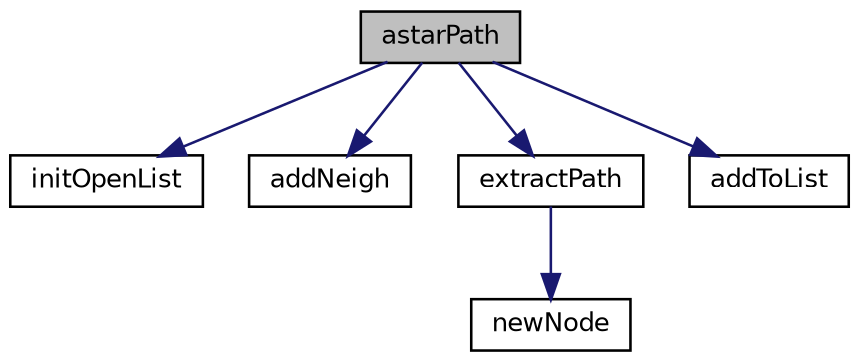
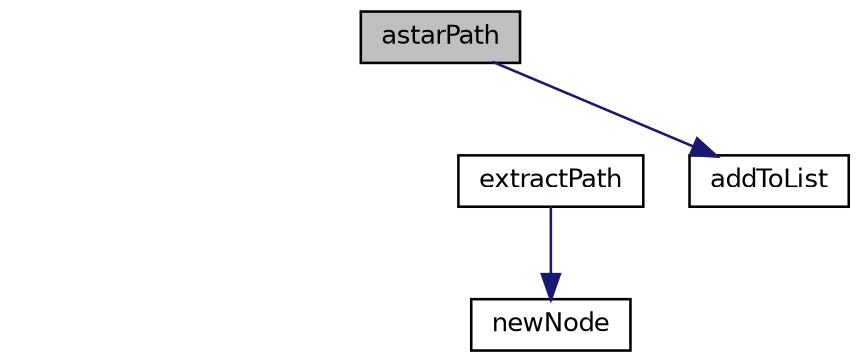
edge "astarPath" -> "extractPath": removed
node "initOpenList": removed
node "addNeigh": removed
